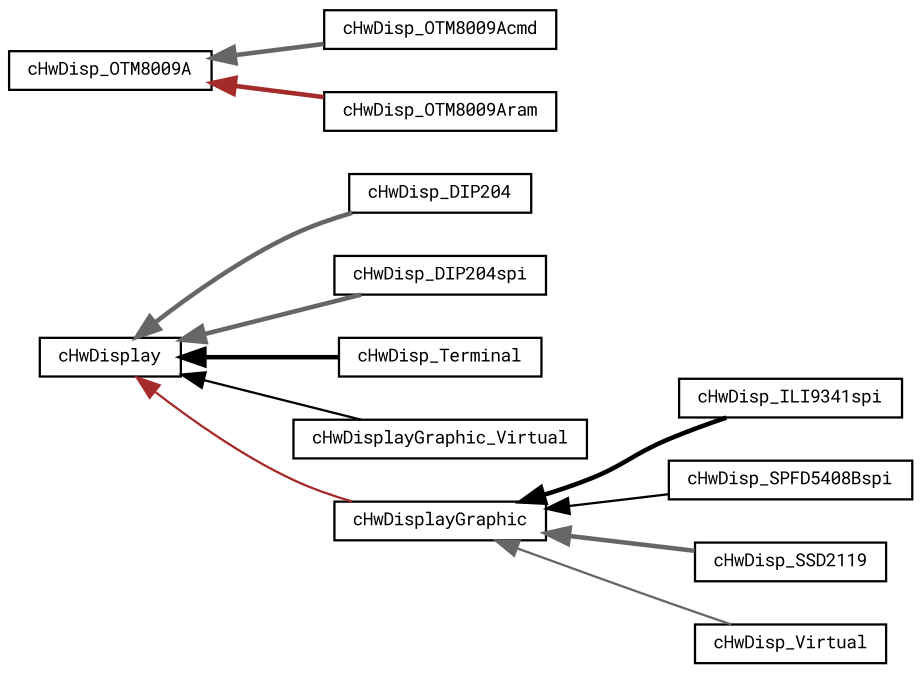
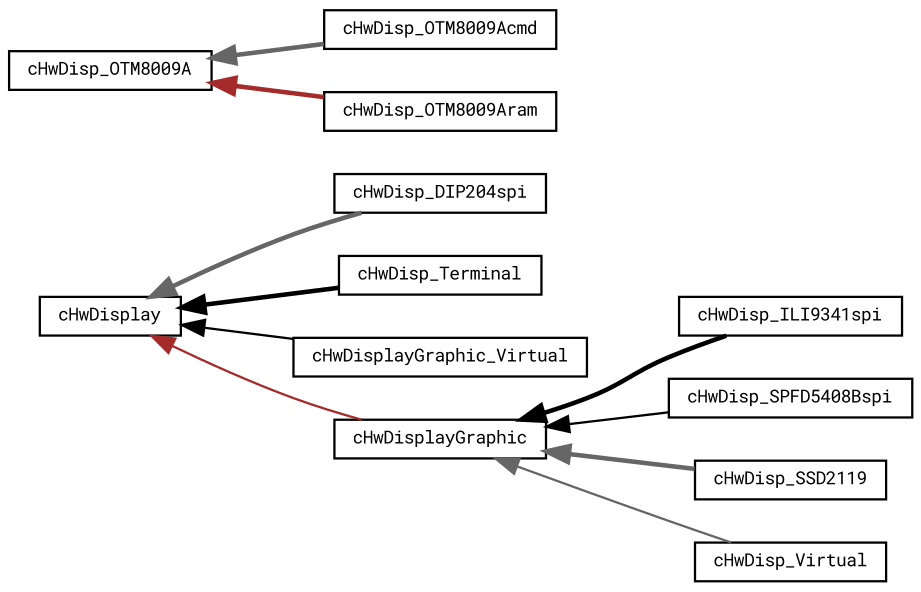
node "cHwDisp_DIP204": removed
